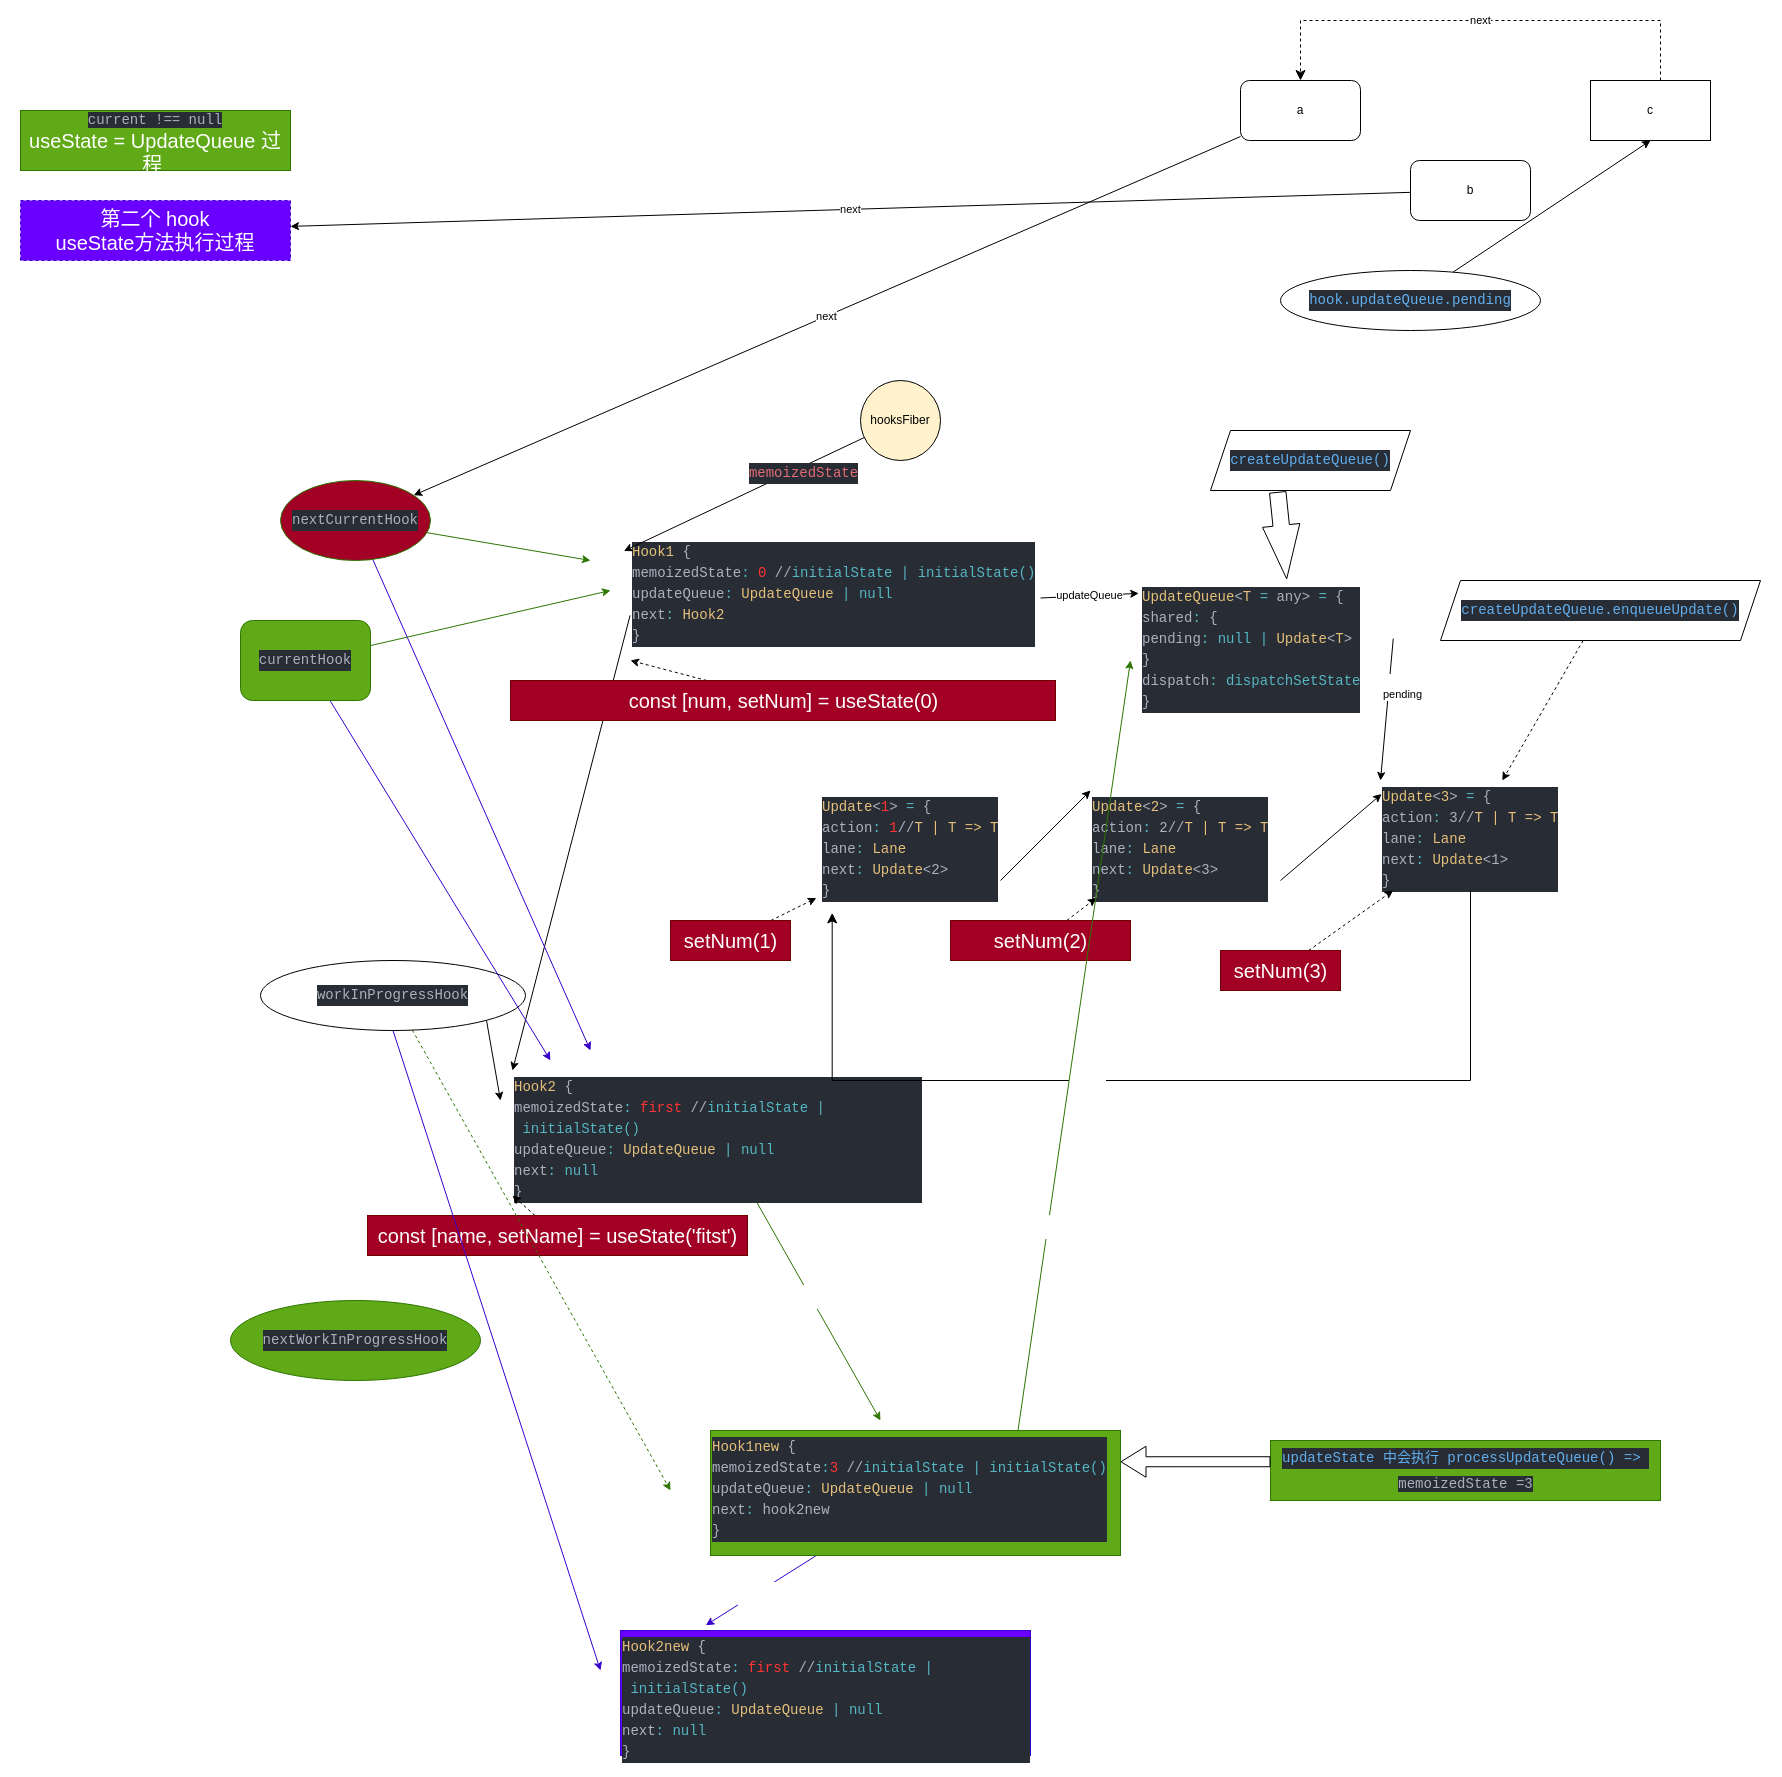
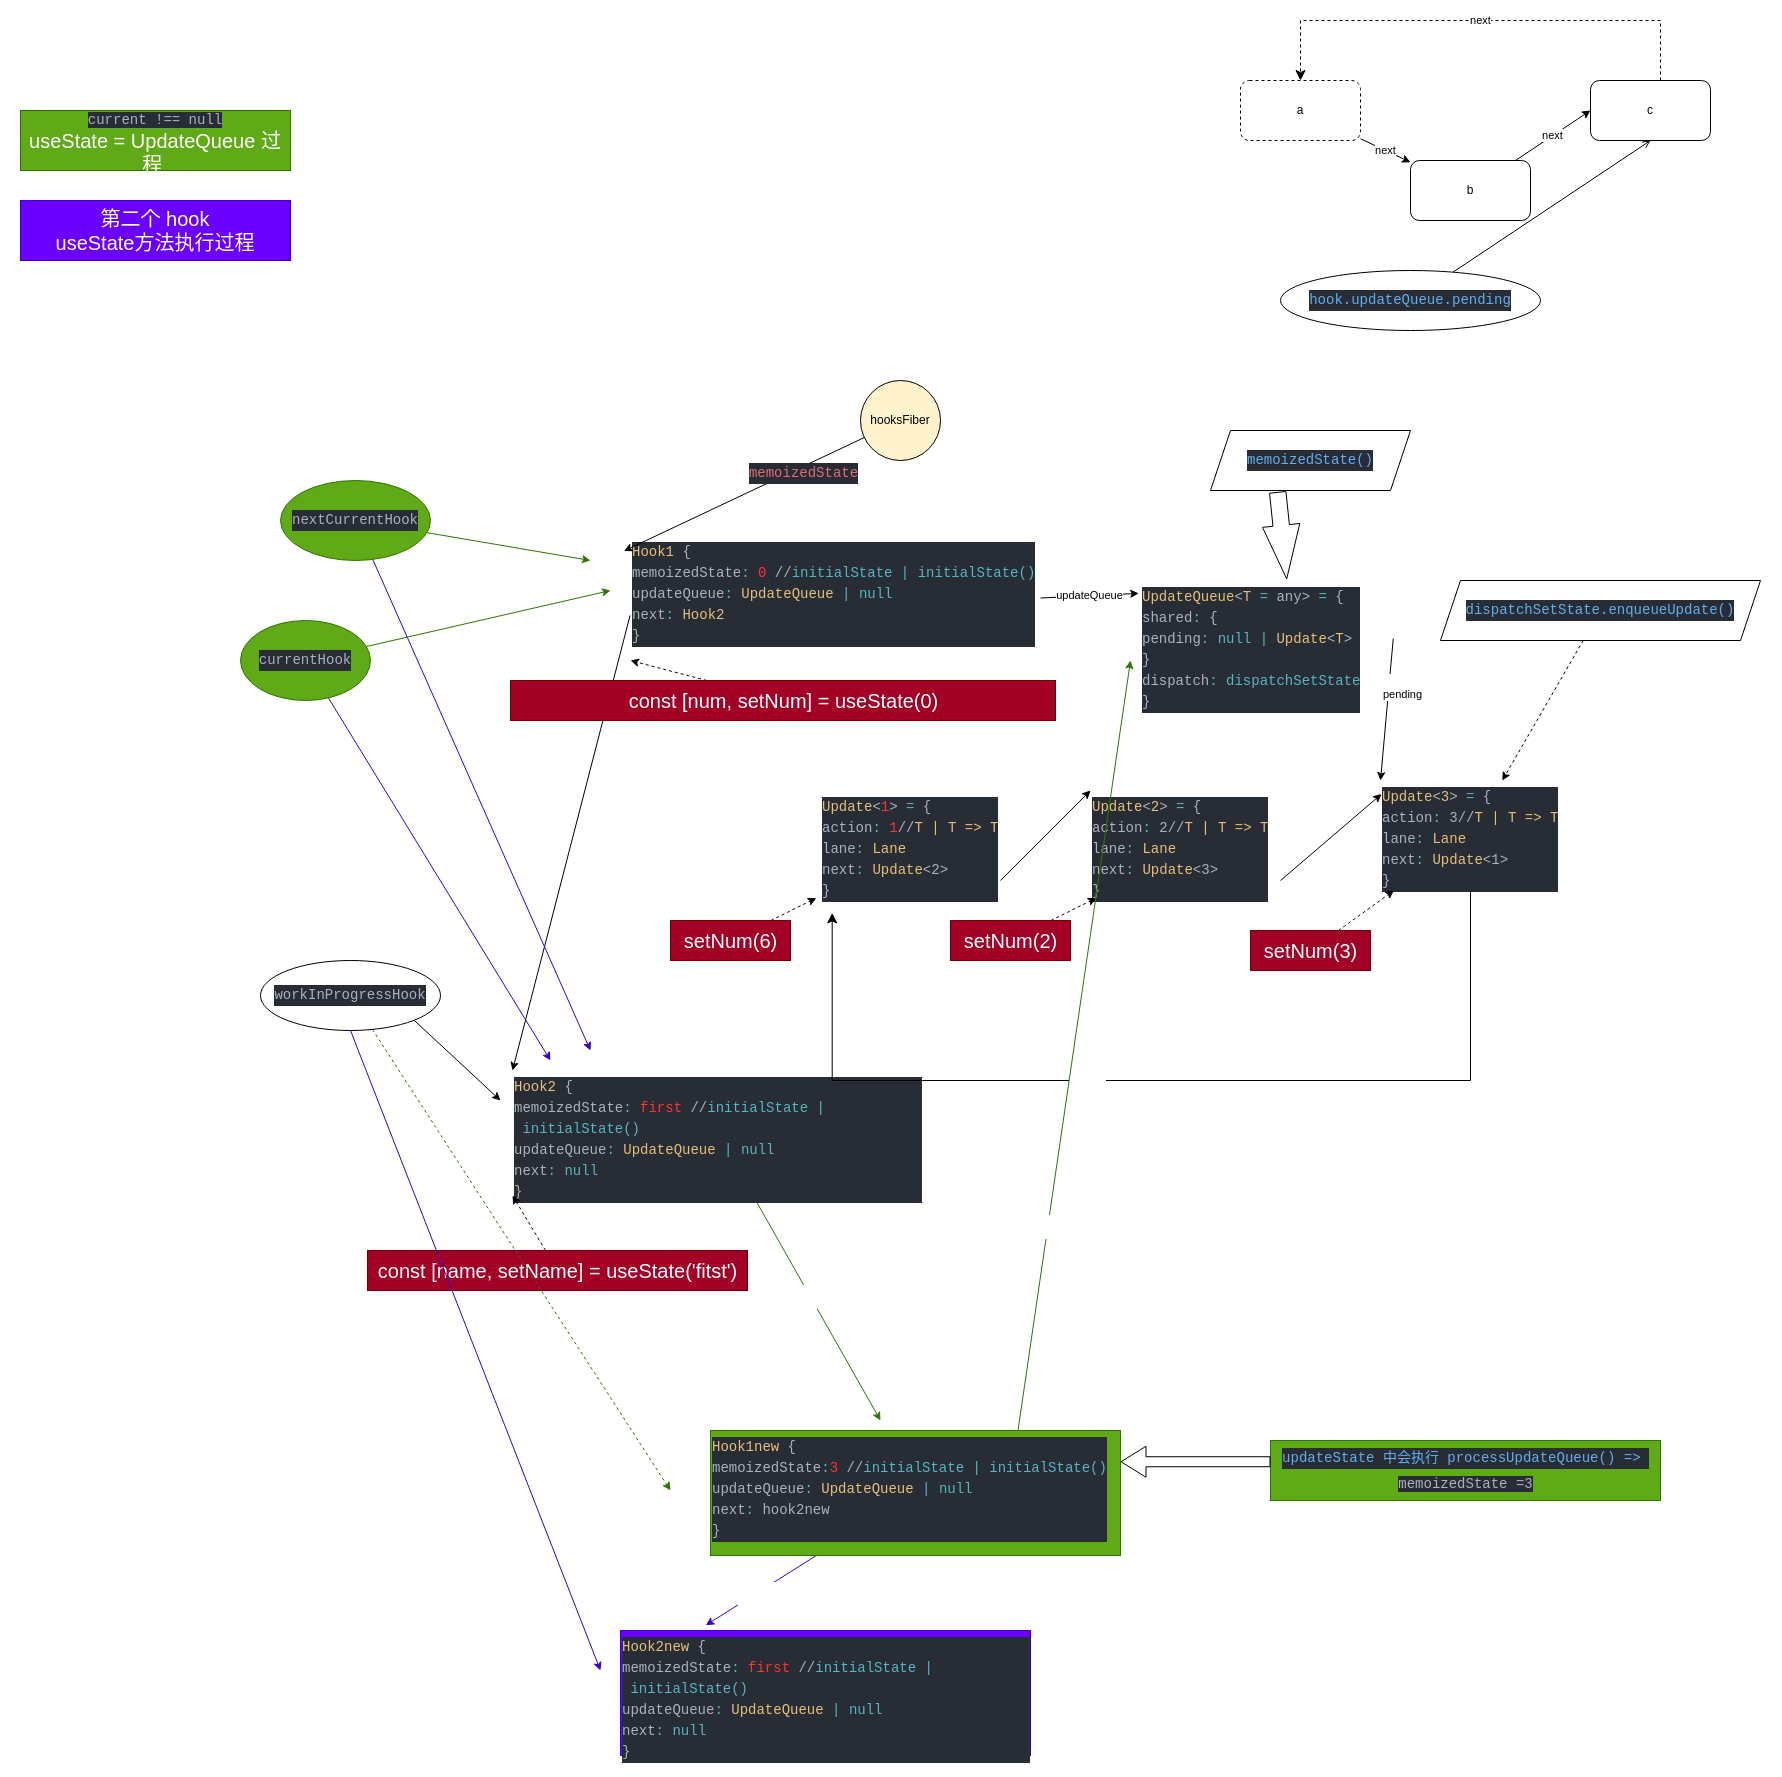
node "a": style solid -> dashed
node "c": shape rectangle -> rounded rectangle
edge "hook.updateQueue.pending" -> "c": arrowhead classic -> open
edge "b" -> "第二个 hook useState方法执行过程": now "b" -> "c"
node "第二个 hook useState方法执行过程": style dashed -> solid
edge "a" -> "nextCurrentHook": now "a" -> "b"
node "createUpdateQueue()": label "createUpdateQueue()" -> "memoizedState()"
node "nextCurrentHook": fillcolor #a20025 -> #60a917
node "createUpdateQueue.enqueueUpdate()": label "createUpdateQueue.enqueueUpdate()" -> "dispatchSetState.enqueueUpdate()"
node "currentHook": shape rounded rectangle -> ellipse
node "setNum(1)": label "setNum(1)" -> "setNum(6)"
node "setNum(2)": size 180x40 -> 120x40
node "setNum(3)": moved (1281, 971) -> (1311, 951)
node "workInProgressHook": size 265x70 -> 180x70
node "const [name, setName] = useState('fitst')": moved (558, 1236) -> (558, 1271)
node "nextWorkInProgressHook": removed
